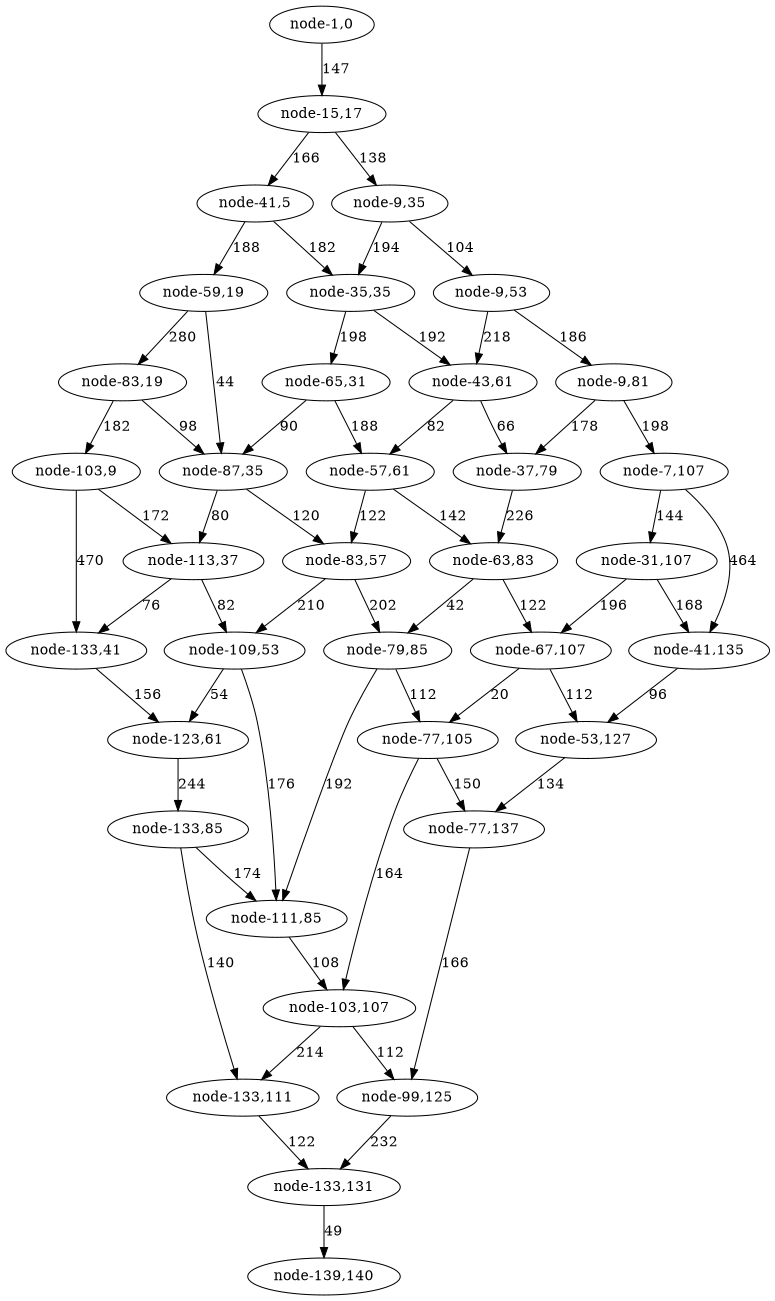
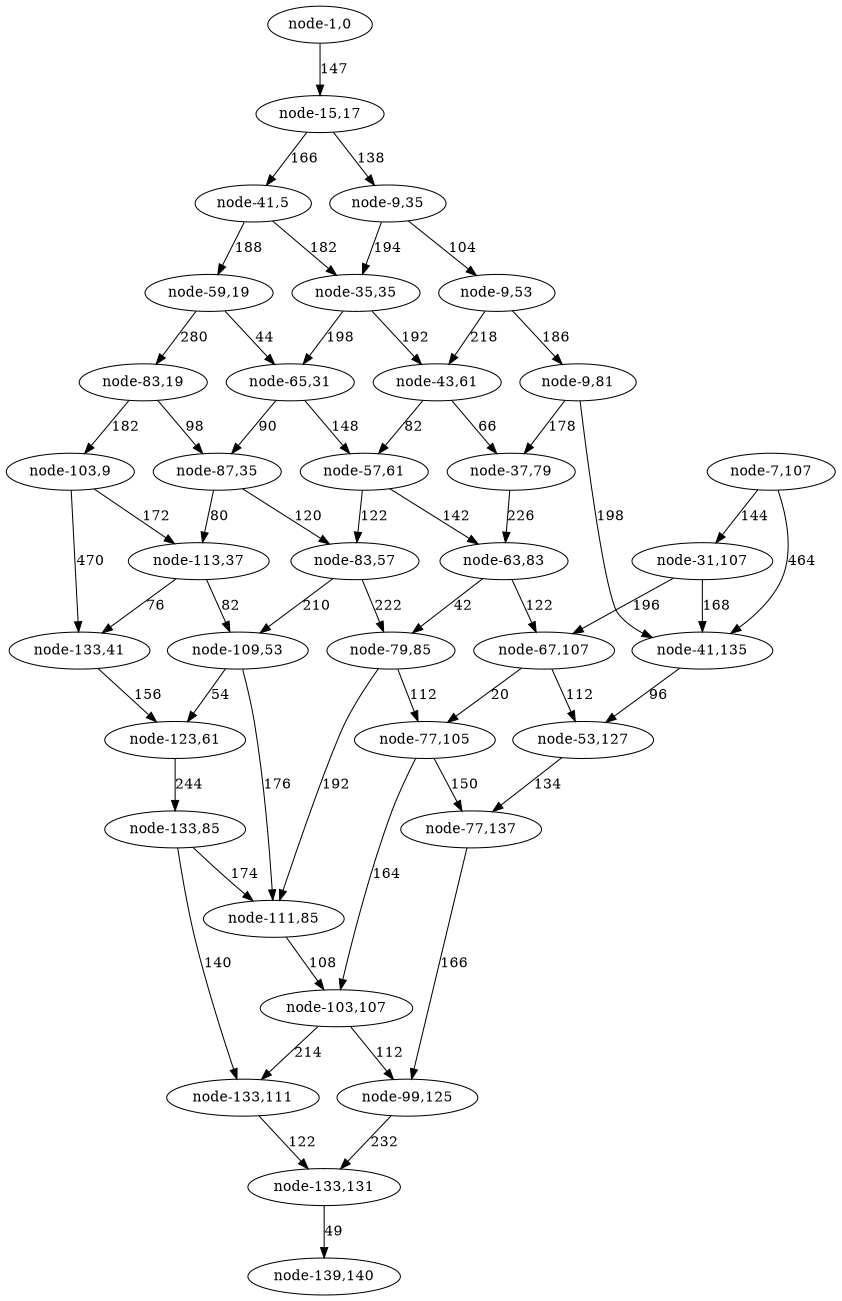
edge "node-59,19" -> "node-87,35": now "node-59,19" -> "node-65,31"
edge "node-9,81" -> "node-7,107": now "node-9,81" -> "node-41,135"
edge "node-65,31" -> "node-57,61": label "188" -> "148"
edge "node-83,57" -> "node-79,85": label "202" -> "222"
